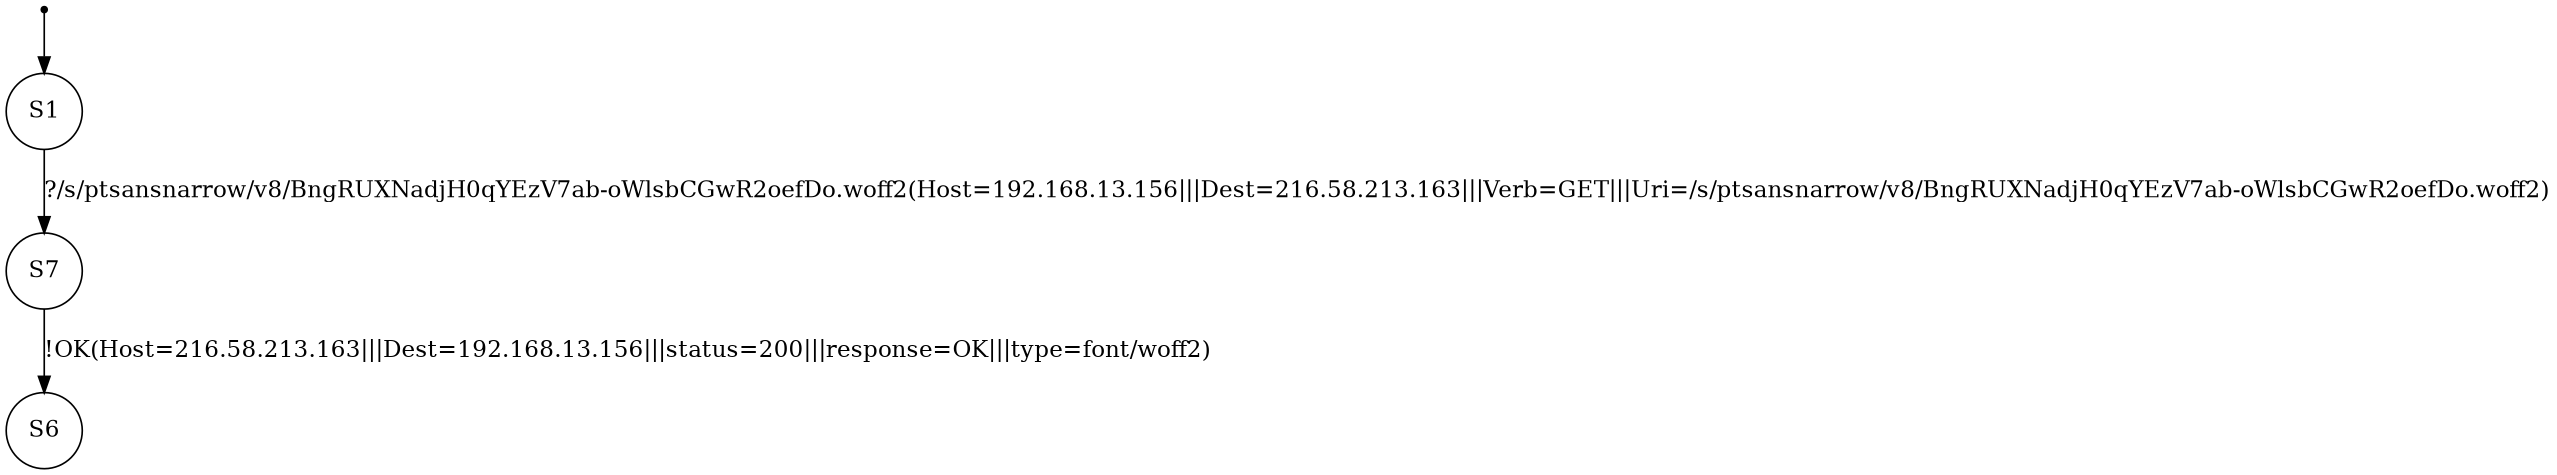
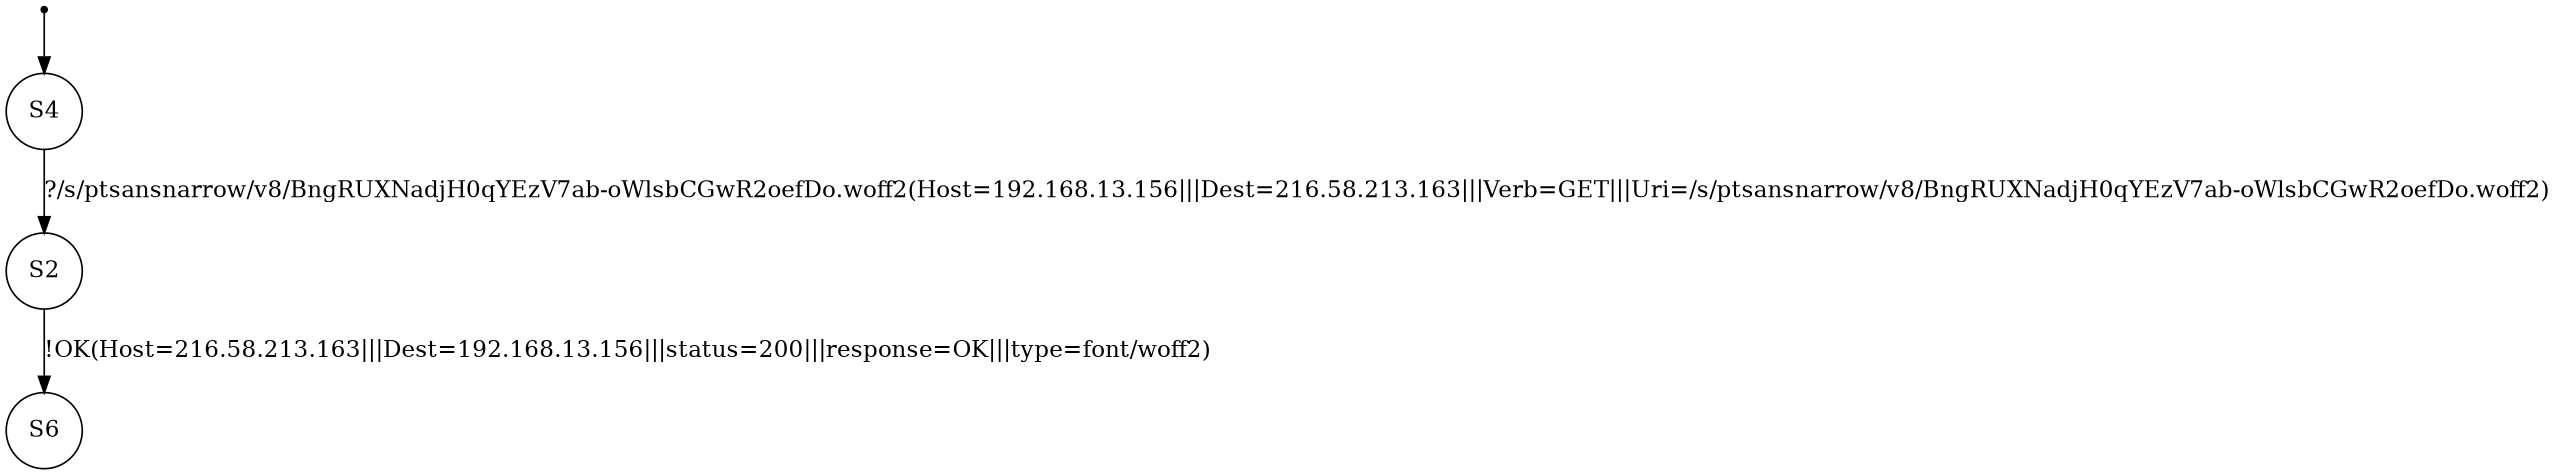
node "S1": label "S1" -> "S4"
node "S7": label "S7" -> "S2"
